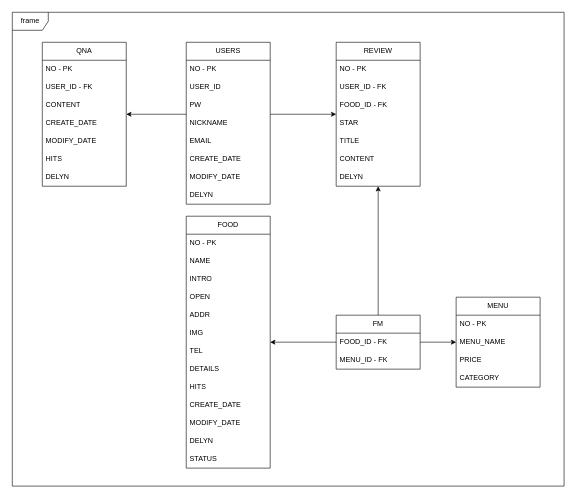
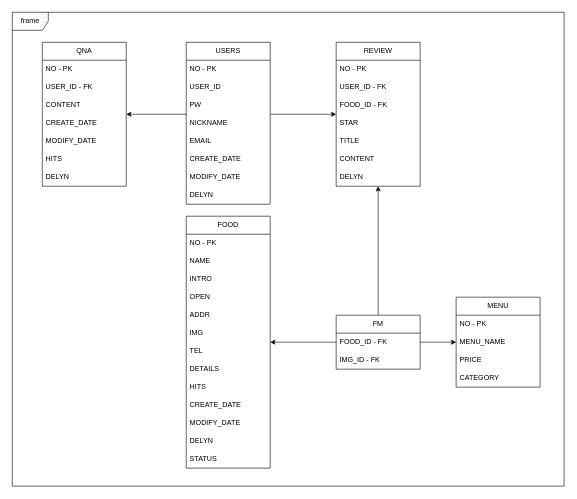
node "MENU_ID - FK": label "MENU_ID - FK" -> "IMG_ID - FK"
